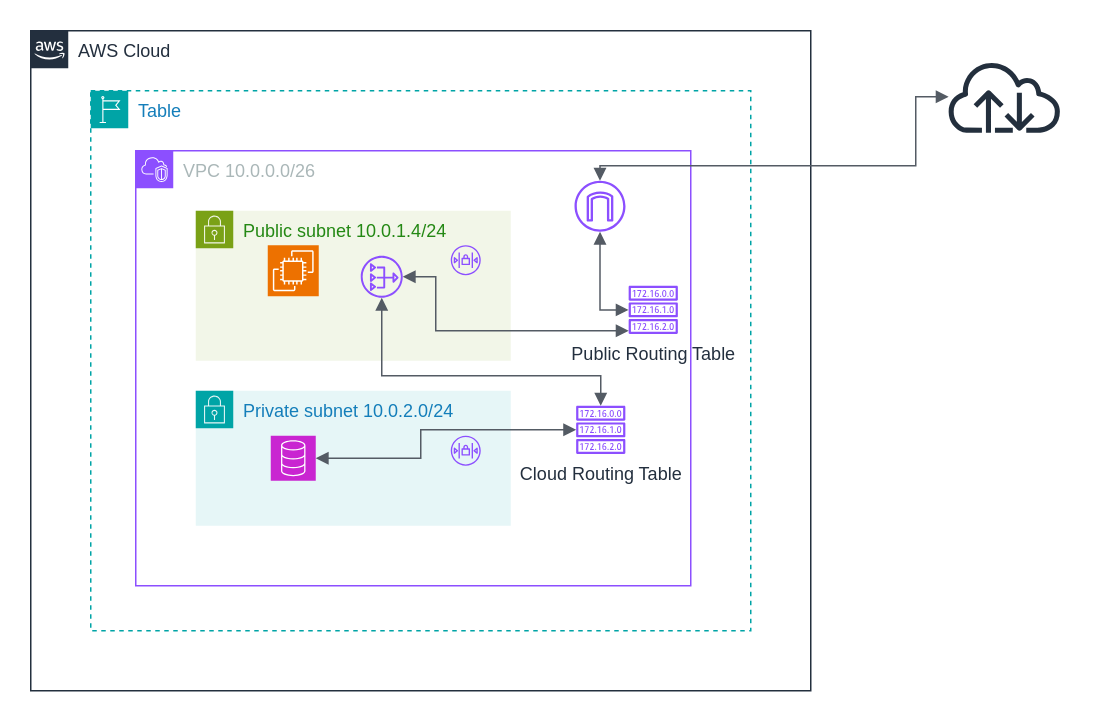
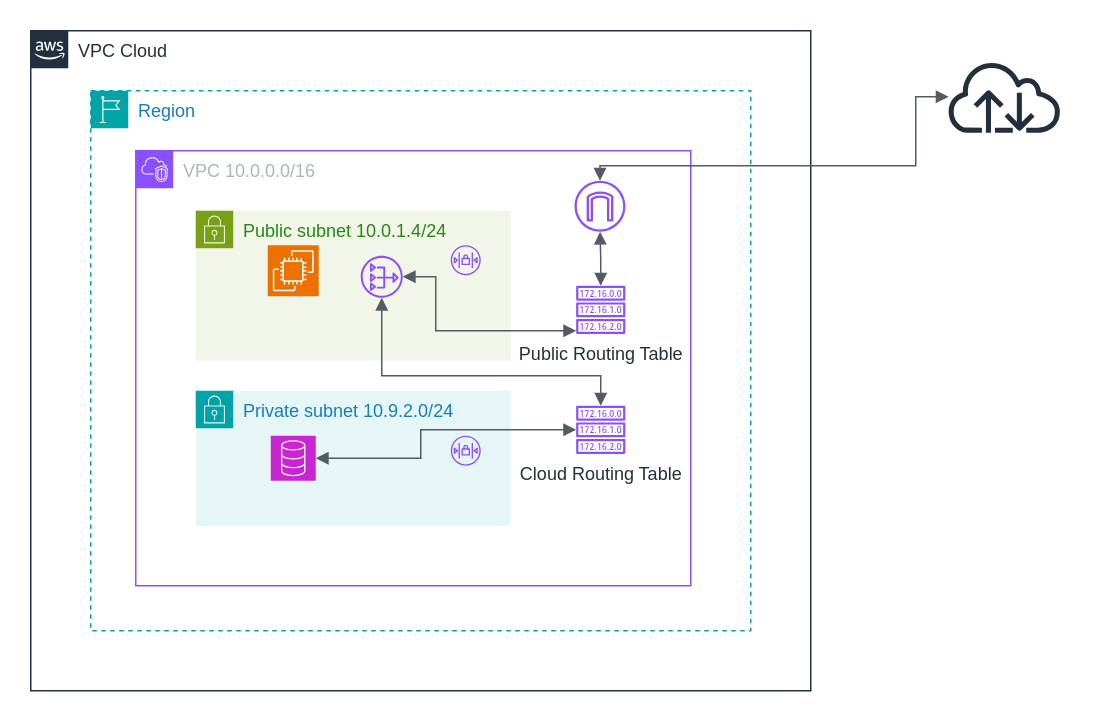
node "AWS Cloud": label "AWS Cloud" -> "VPC Cloud"
node "Table": label "Table" -> "Region"
node "VPC 10.0.0.0/26": label "VPC 10.0.0.0/26" -> "VPC 10.0.0.0/16"
node "Public Routing Table": moved (653, 310) -> (601, 310)
node "Private subnet 10.0.2.0/24": label "Private subnet 10.0.2.0/24" -> "Private subnet 10.9.2.0/24"
